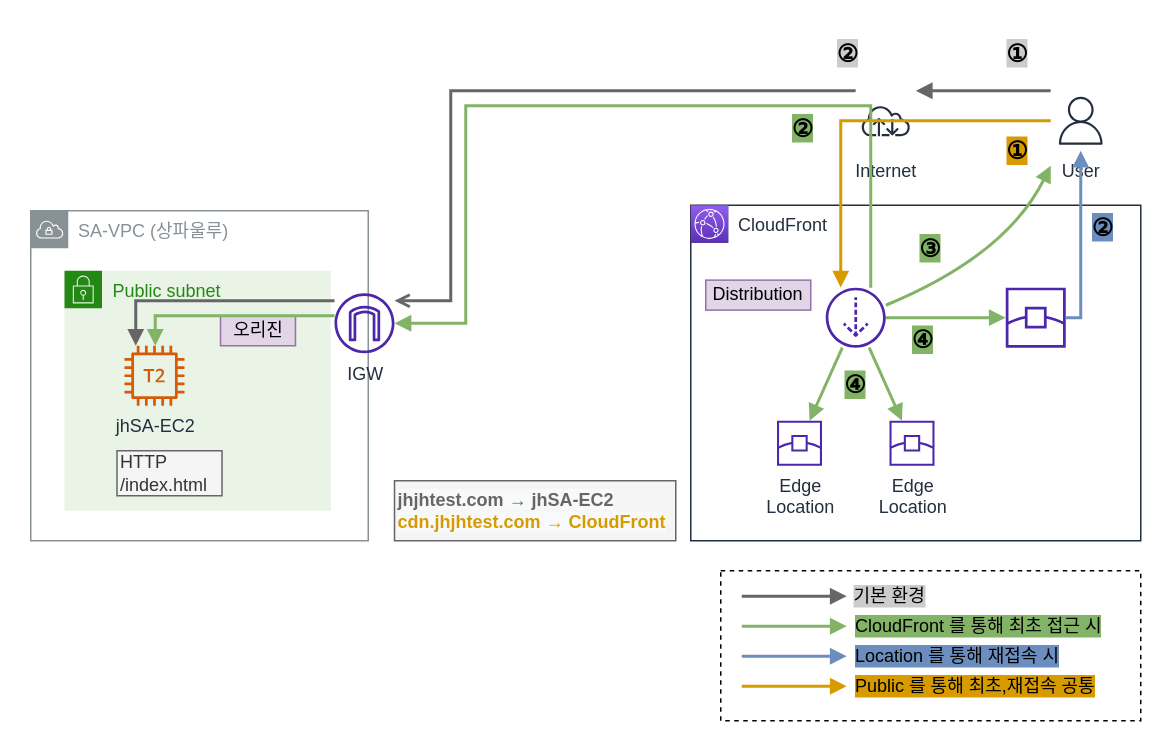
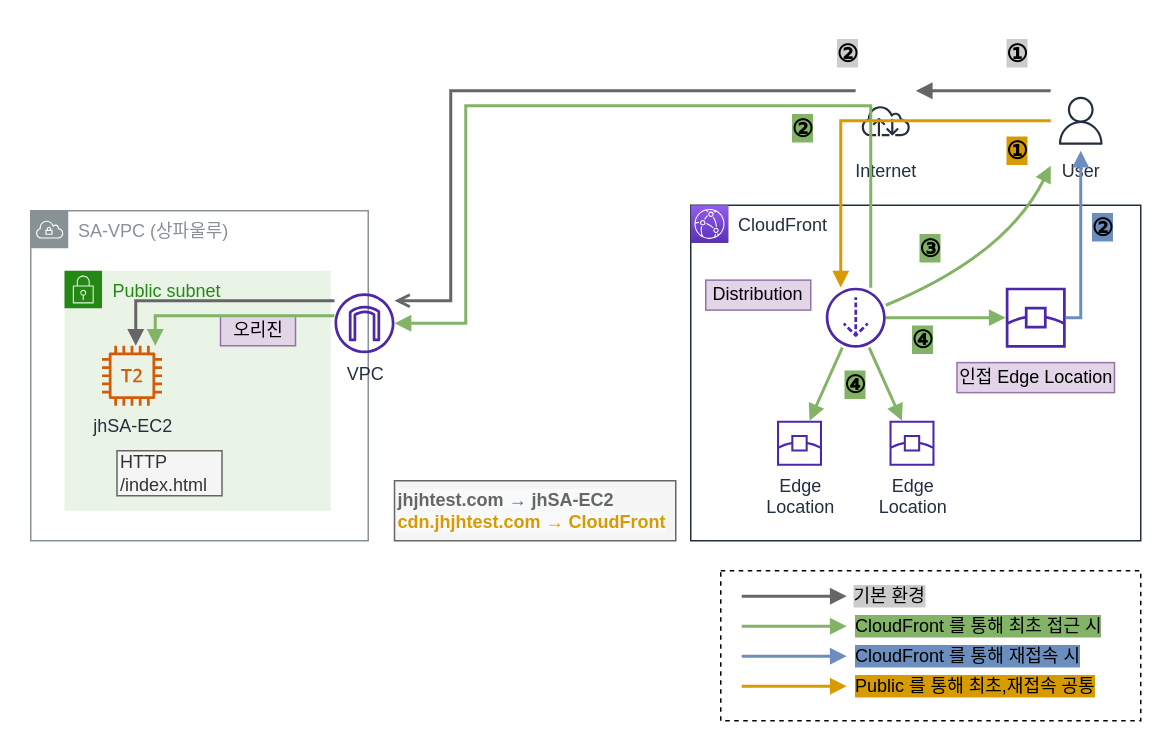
node "IGW": label "IGW" -> "VPC"
node "jhSA-EC2": moved (155, 376) -> (132, 376)
node "인접 Edge Location": added
node "Location 를 통해 재접속 시": label "Location 를 통해 재접속 시" -> "CloudFront 를 통해 재접속 시"
